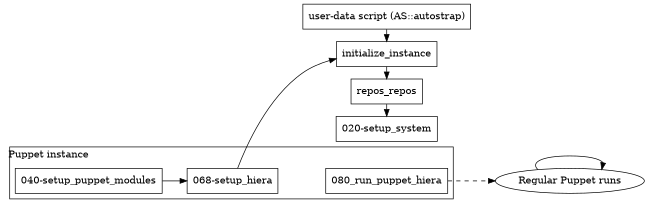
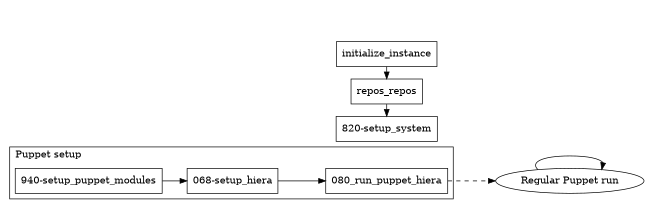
node "user-data script (AS::autostrap)": removed
edge "068-setup_hiera" -> "initialize_instance": now "068-setup_hiera" -> "080_run_puppet_hiera"
node "020-setup_system": label "020-setup_system" -> "820-setup_system"
cluster "Puppet instance": label "Puppet instance" -> "Puppet setup"
node "040-setup_puppet_modules": label "040-setup_puppet_modules" -> "940-setup_puppet_modules"
node "Regular Puppet runs": label "Regular Puppet runs" -> "Regular Puppet run"
